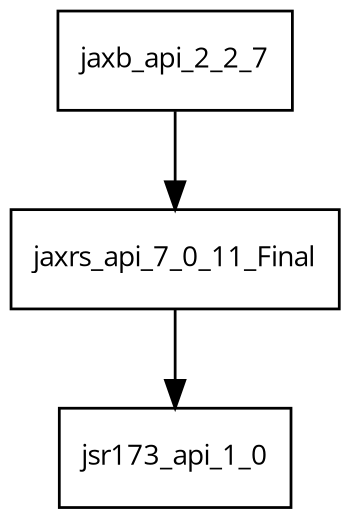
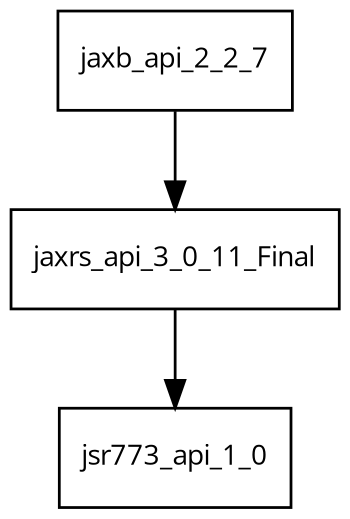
node "jaxrs_api_7_0_11_Final": label "jaxrs_api_7_0_11_Final" -> "jaxrs_api_3_0_11_Final"
node "jsr173_api_1_0": label "jsr173_api_1_0" -> "jsr773_api_1_0"
